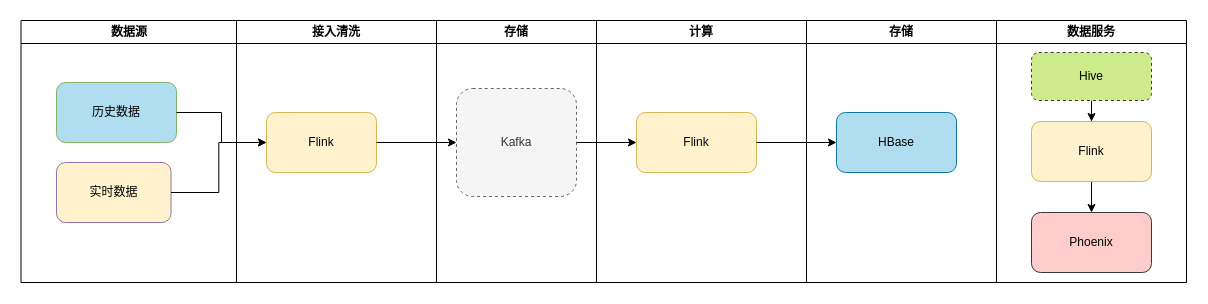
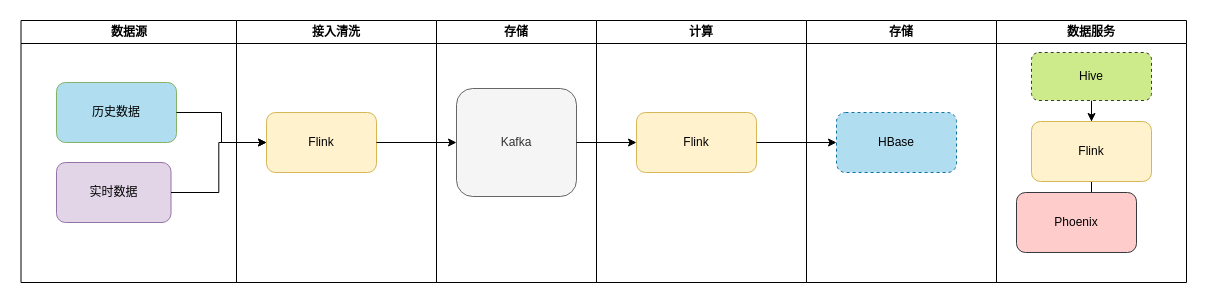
node "Kafka": style dashed -> solid
node "HBase": style solid -> dashed
node "实时数据": fillcolor #fff2cc -> #e1d5e7
node "Phoenix": moved (1092, 243) -> (1077, 223)
